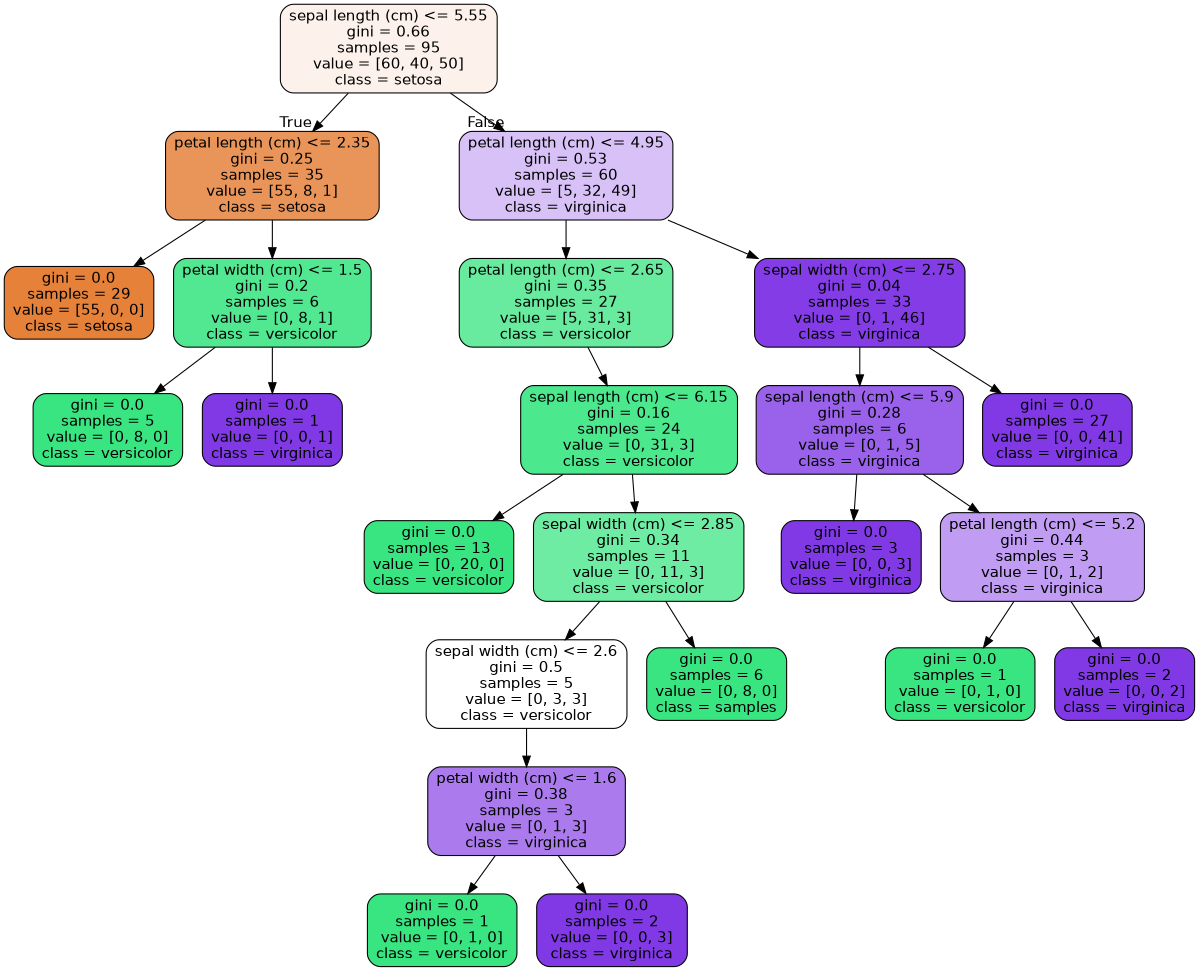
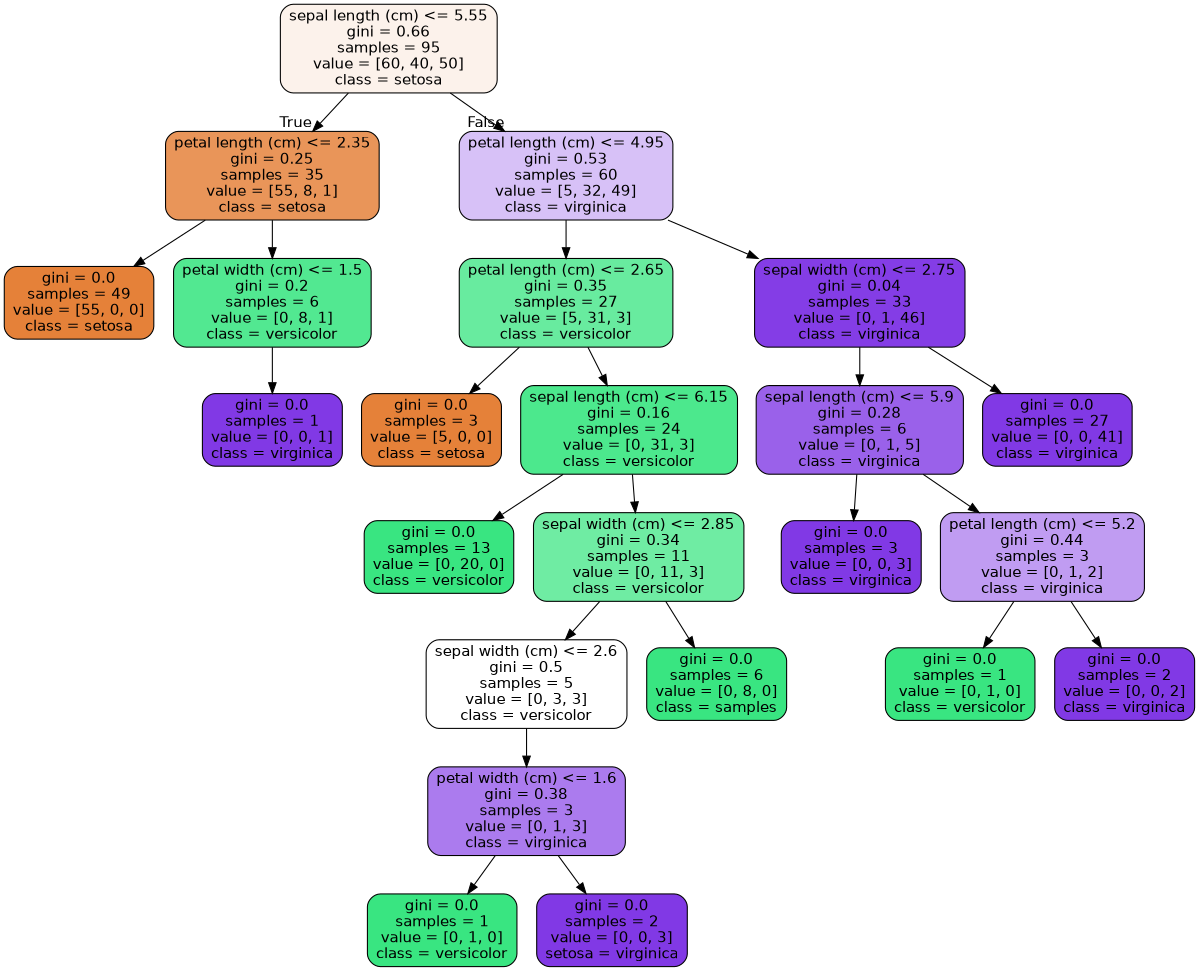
node "gini = 0.0 samples = 29 value = [55, 0, 0] class = setosa": label "gini = 0.0 samples = 29 value = [55, 0, 0] class = setosa" -> "gini = 0.0 samples = 49 value = [55, 0, 0] class = setosa"
node "gini = 0.0 samples = 5 value = [0, 8, 0] class = versicolor": removed
node "gini = 0.0 samples = 3 value = [5, 0, 0] class = setosa": added
node "gini = 0.0 samples = 2 value = [0, 0, 3] class = virginica": label "gini = 0.0 samples = 2 value = [0, 0, 3] class = virginica" -> "gini = 0.0 samples = 2 value = [0, 0, 3] setosa = virginica"
